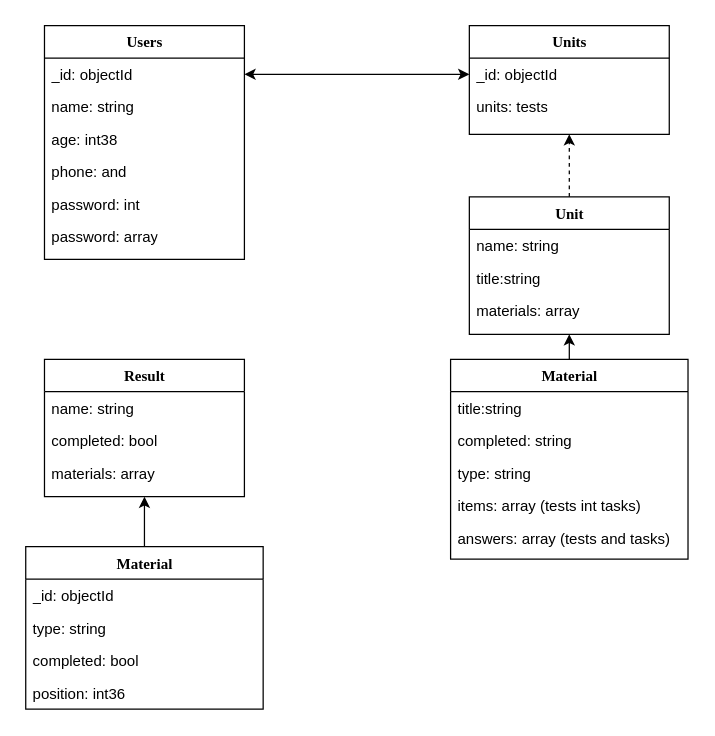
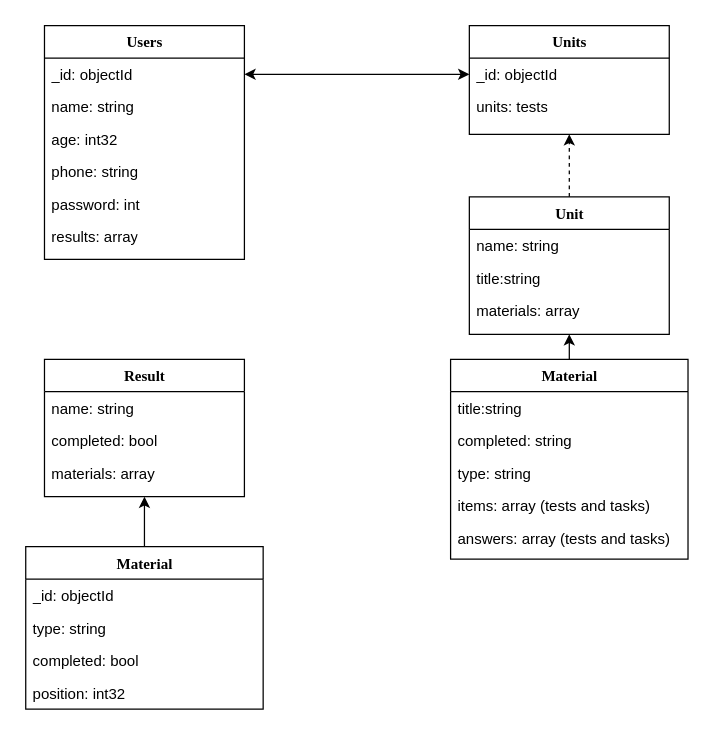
node "age: int38": label "age: int38" -> "age: int32"
node "phone: and": label "phone: and" -> "phone: string"
node "password: array": label "password: array" -> "results: array"
node "items: array (tests int tasks)": label "items: array (tests int tasks)" -> "items: array (tests and tasks)"
node "position: int36": label "position: int36" -> "position: int32"
